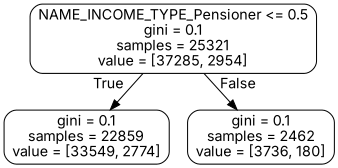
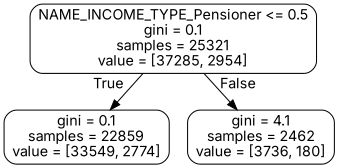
node "gini = 0.1 samples = 2462 value = [3736, 180]": label "gini = 0.1 samples = 2462 value = [3736, 180]" -> "gini = 4.1 samples = 2462 value = [3736, 180]"
